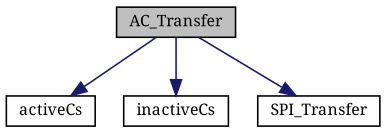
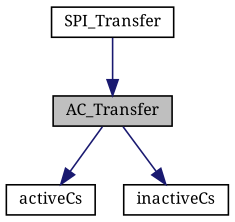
edge "AC_Transfer" -> "SPI_Transfer": reversed
